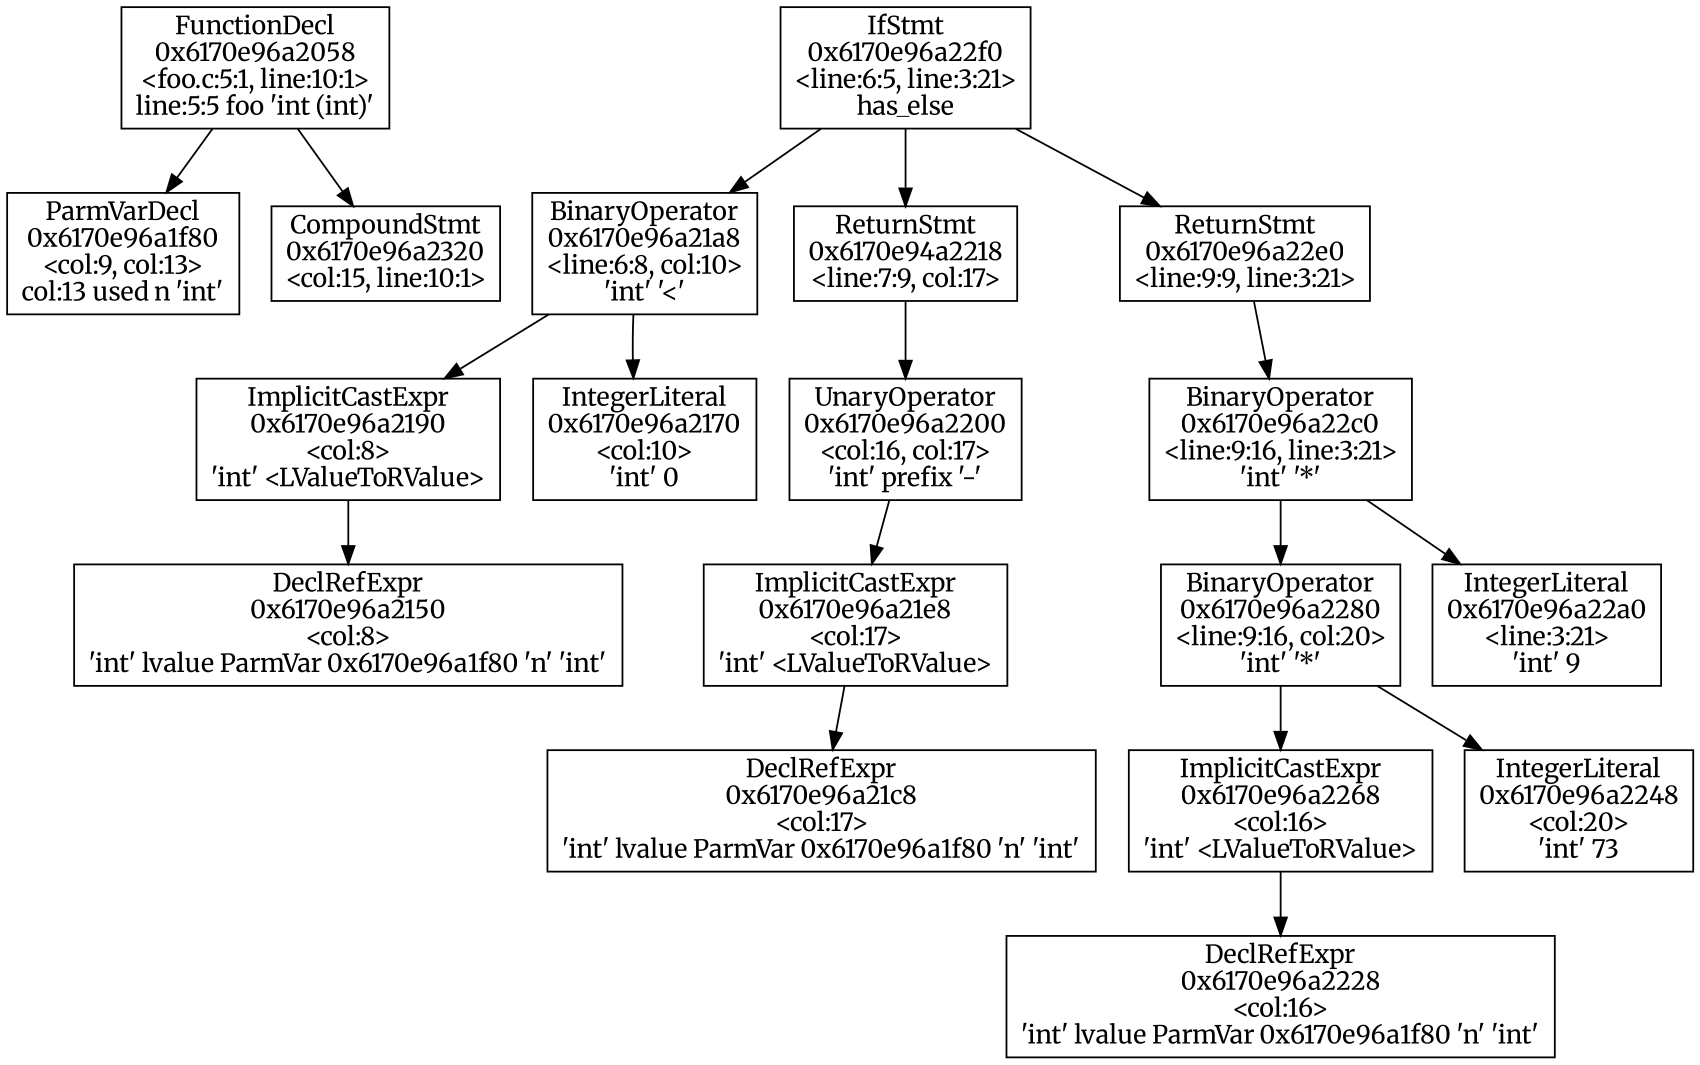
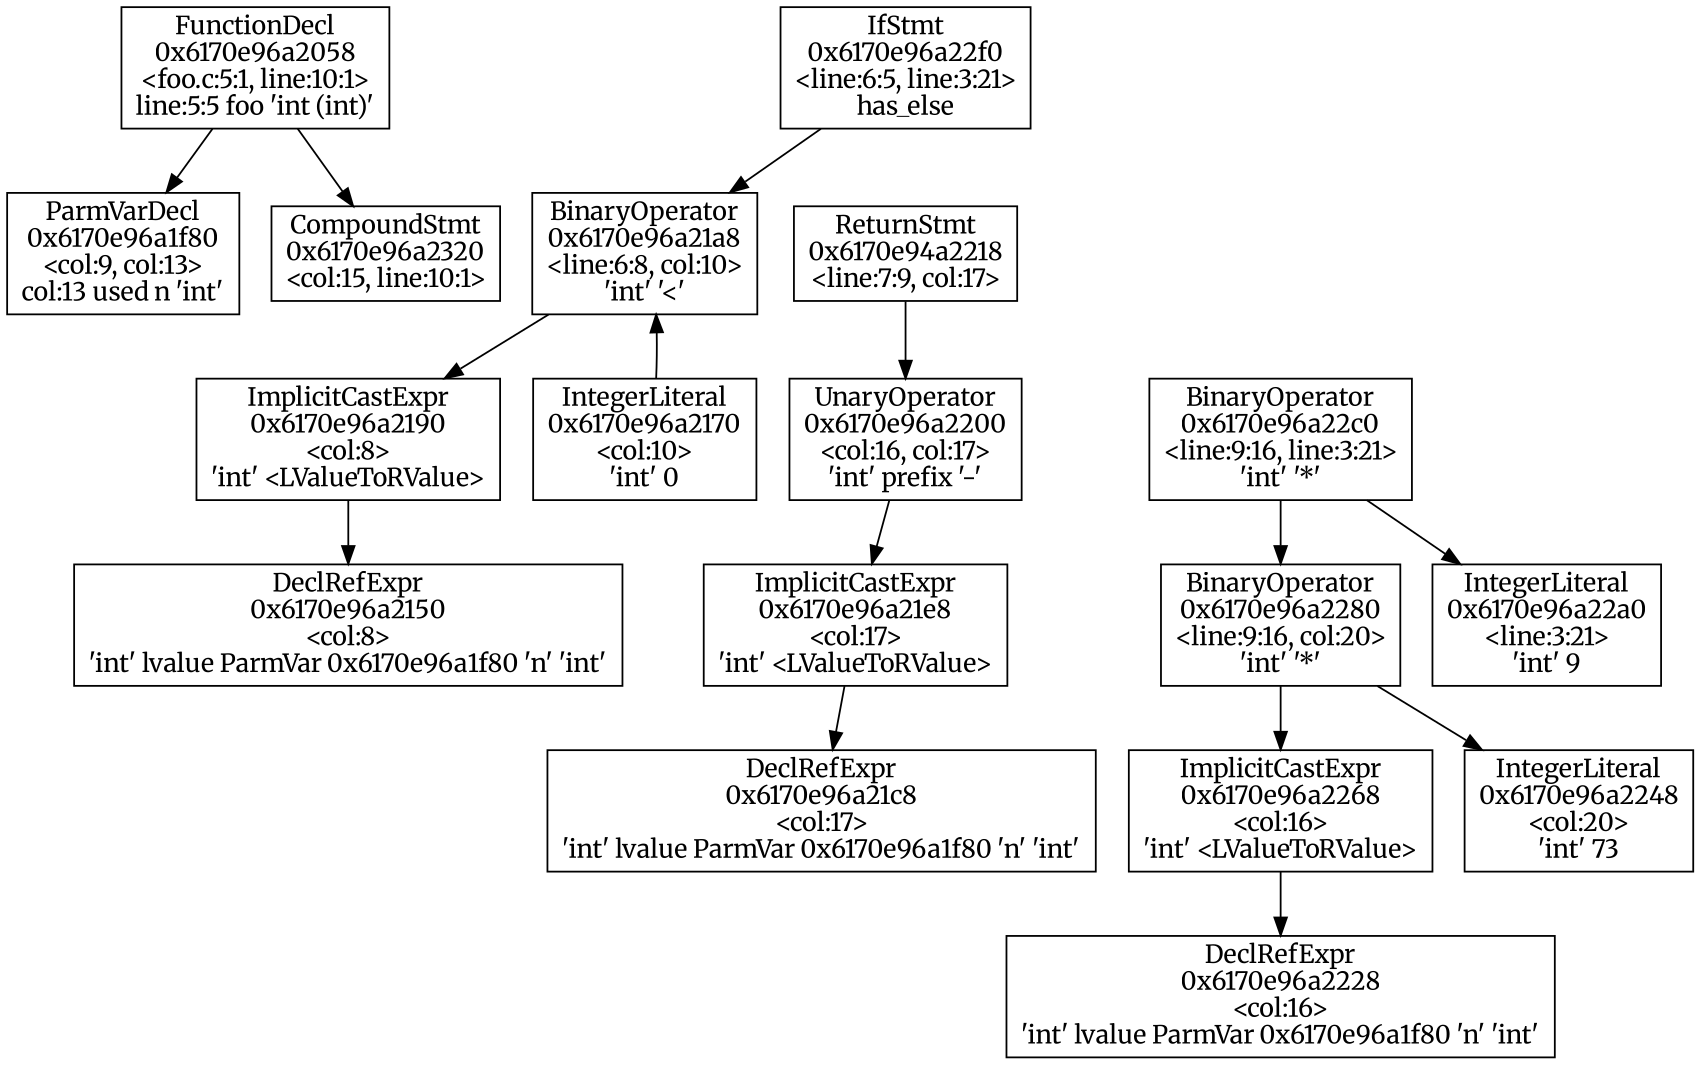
edge "IfStmt 0x6170e96a22f0 <line:6:5, line:3:21> has_else" -> "ReturnStmt 0x6170e94a2218 <line:7:9, col:17>": removed
node "ReturnStmt 0x6170e96a22e0 <line:9:9, line:3:21>": removed
edge "BinaryOperator 0x6170e96a21a8 <line:6:8, col:10> 'int' '<'" -> "IntegerLiteral 0x6170e96a2170 <col:10> 'int' 0": reversed
